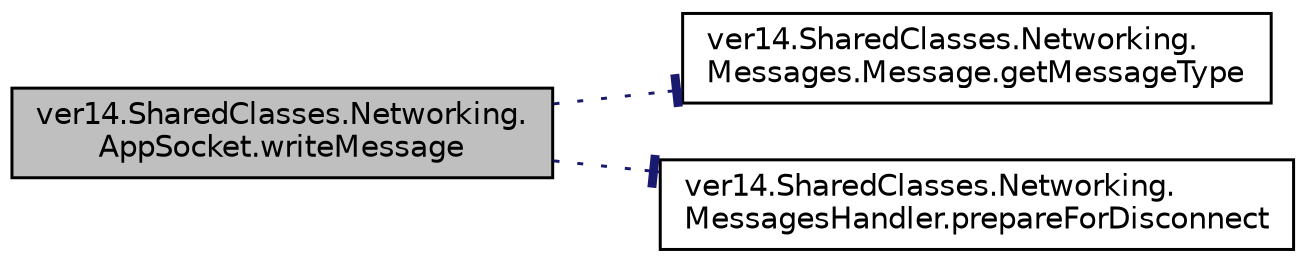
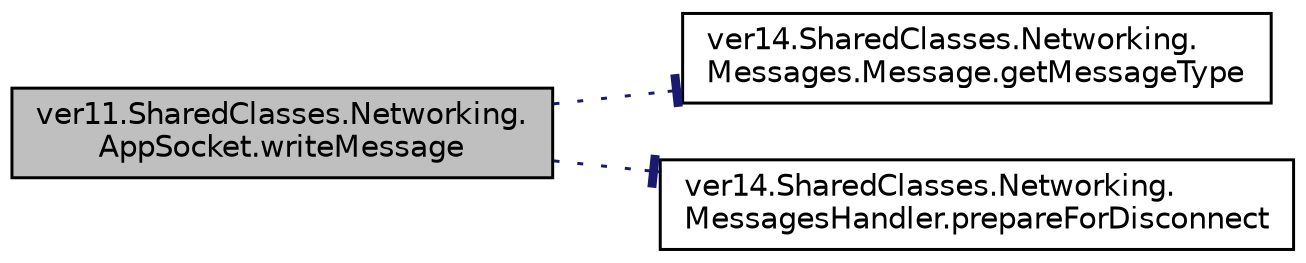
node "ver14.SharedClasses.Networking. AppSocket.writeMessage": label "ver14.SharedClasses.Networking. AppSocket.writeMessage" -> "ver11.SharedClasses.Networking. AppSocket.writeMessage"
